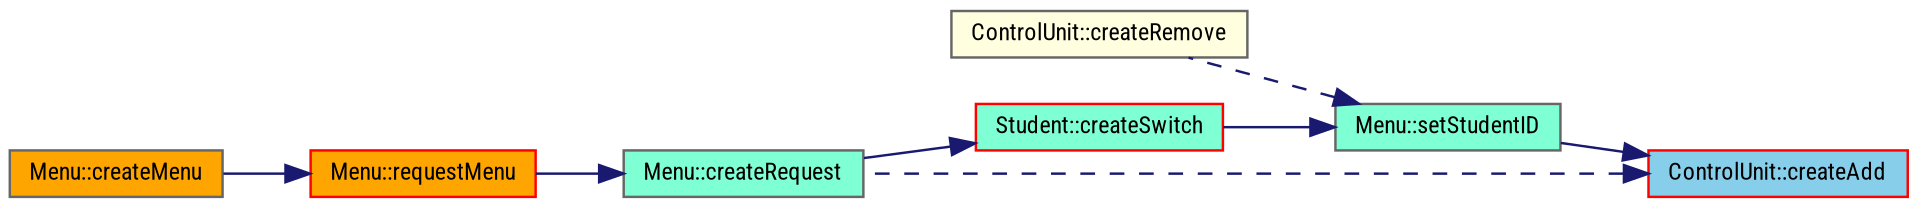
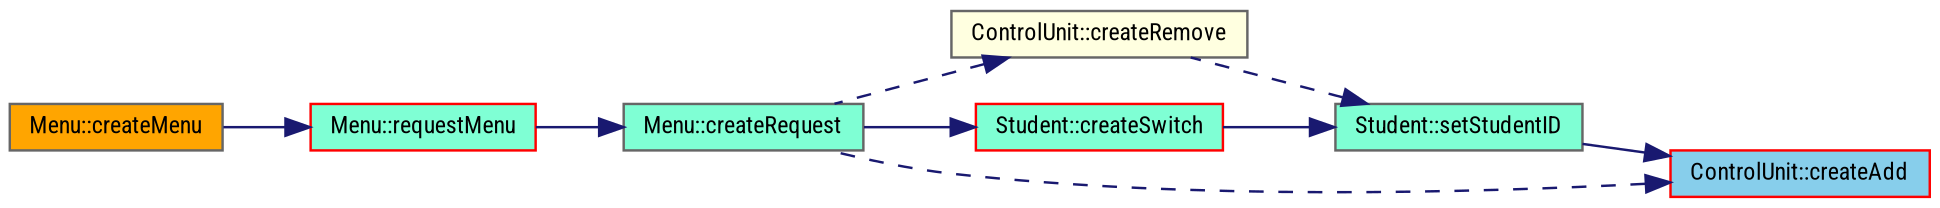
edge "Menu::createRequest" -> "ControlUnit::createRemove": added
node "Menu::setStudentID": label "Menu::setStudentID" -> "Student::setStudentID"
node "Menu::requestMenu": fillcolor orange -> aquamarine
